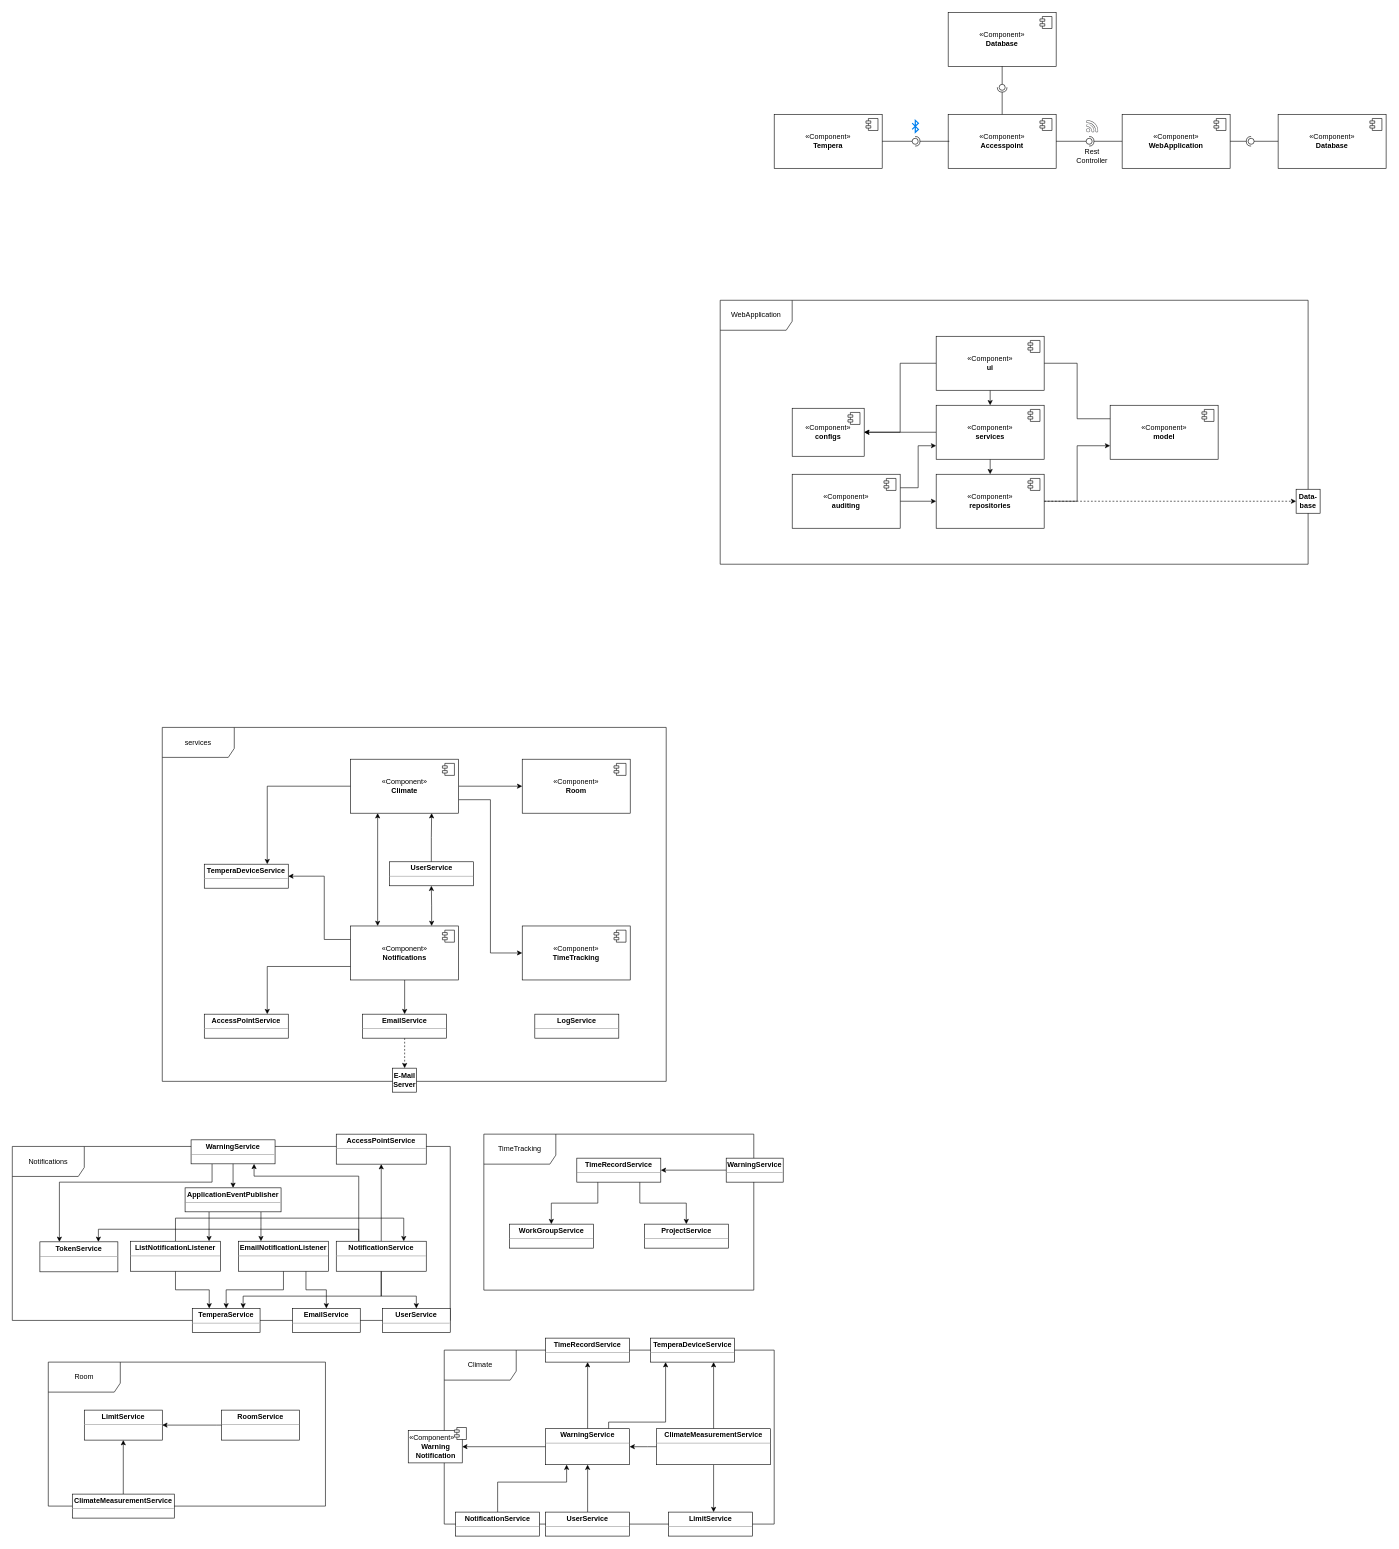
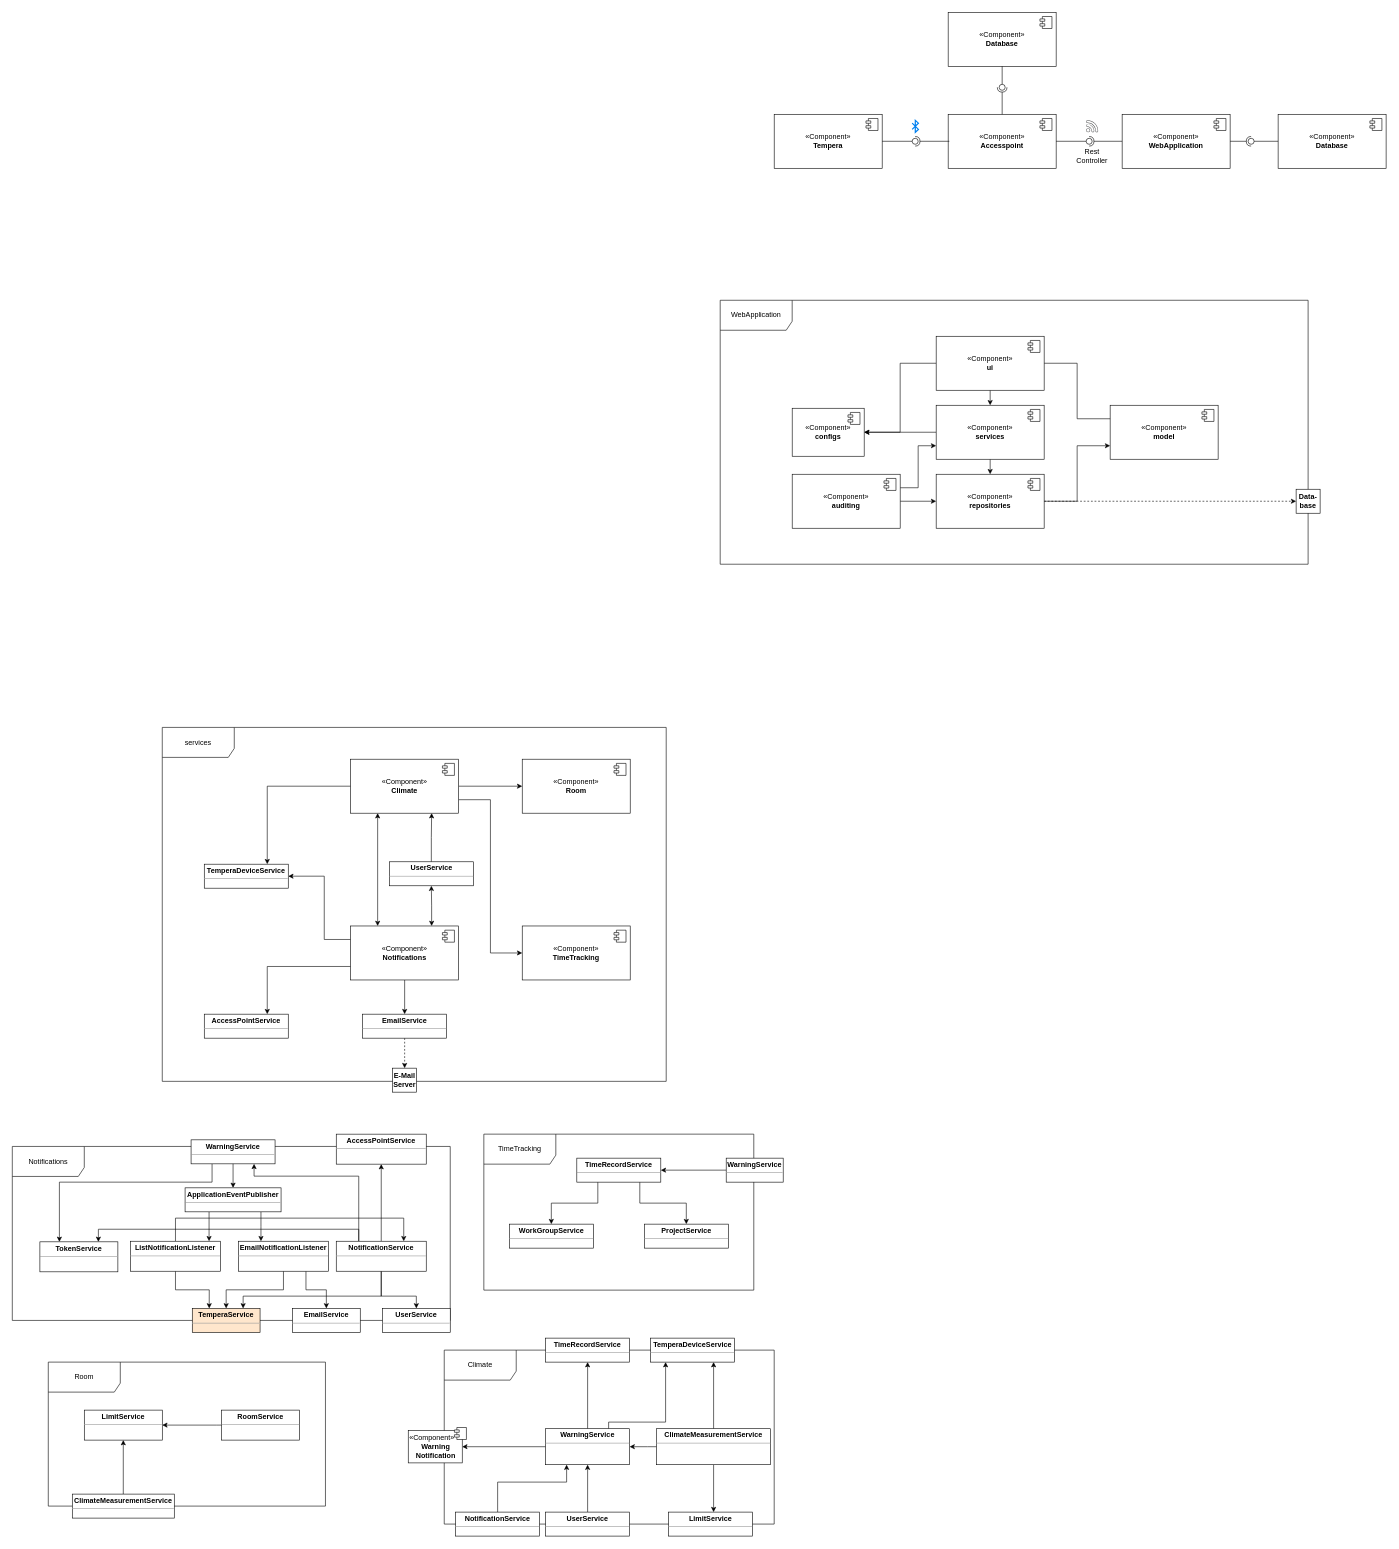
node "LogService": removed
node "TemperaService": fillcolor #ffffff -> #ffe6cc
